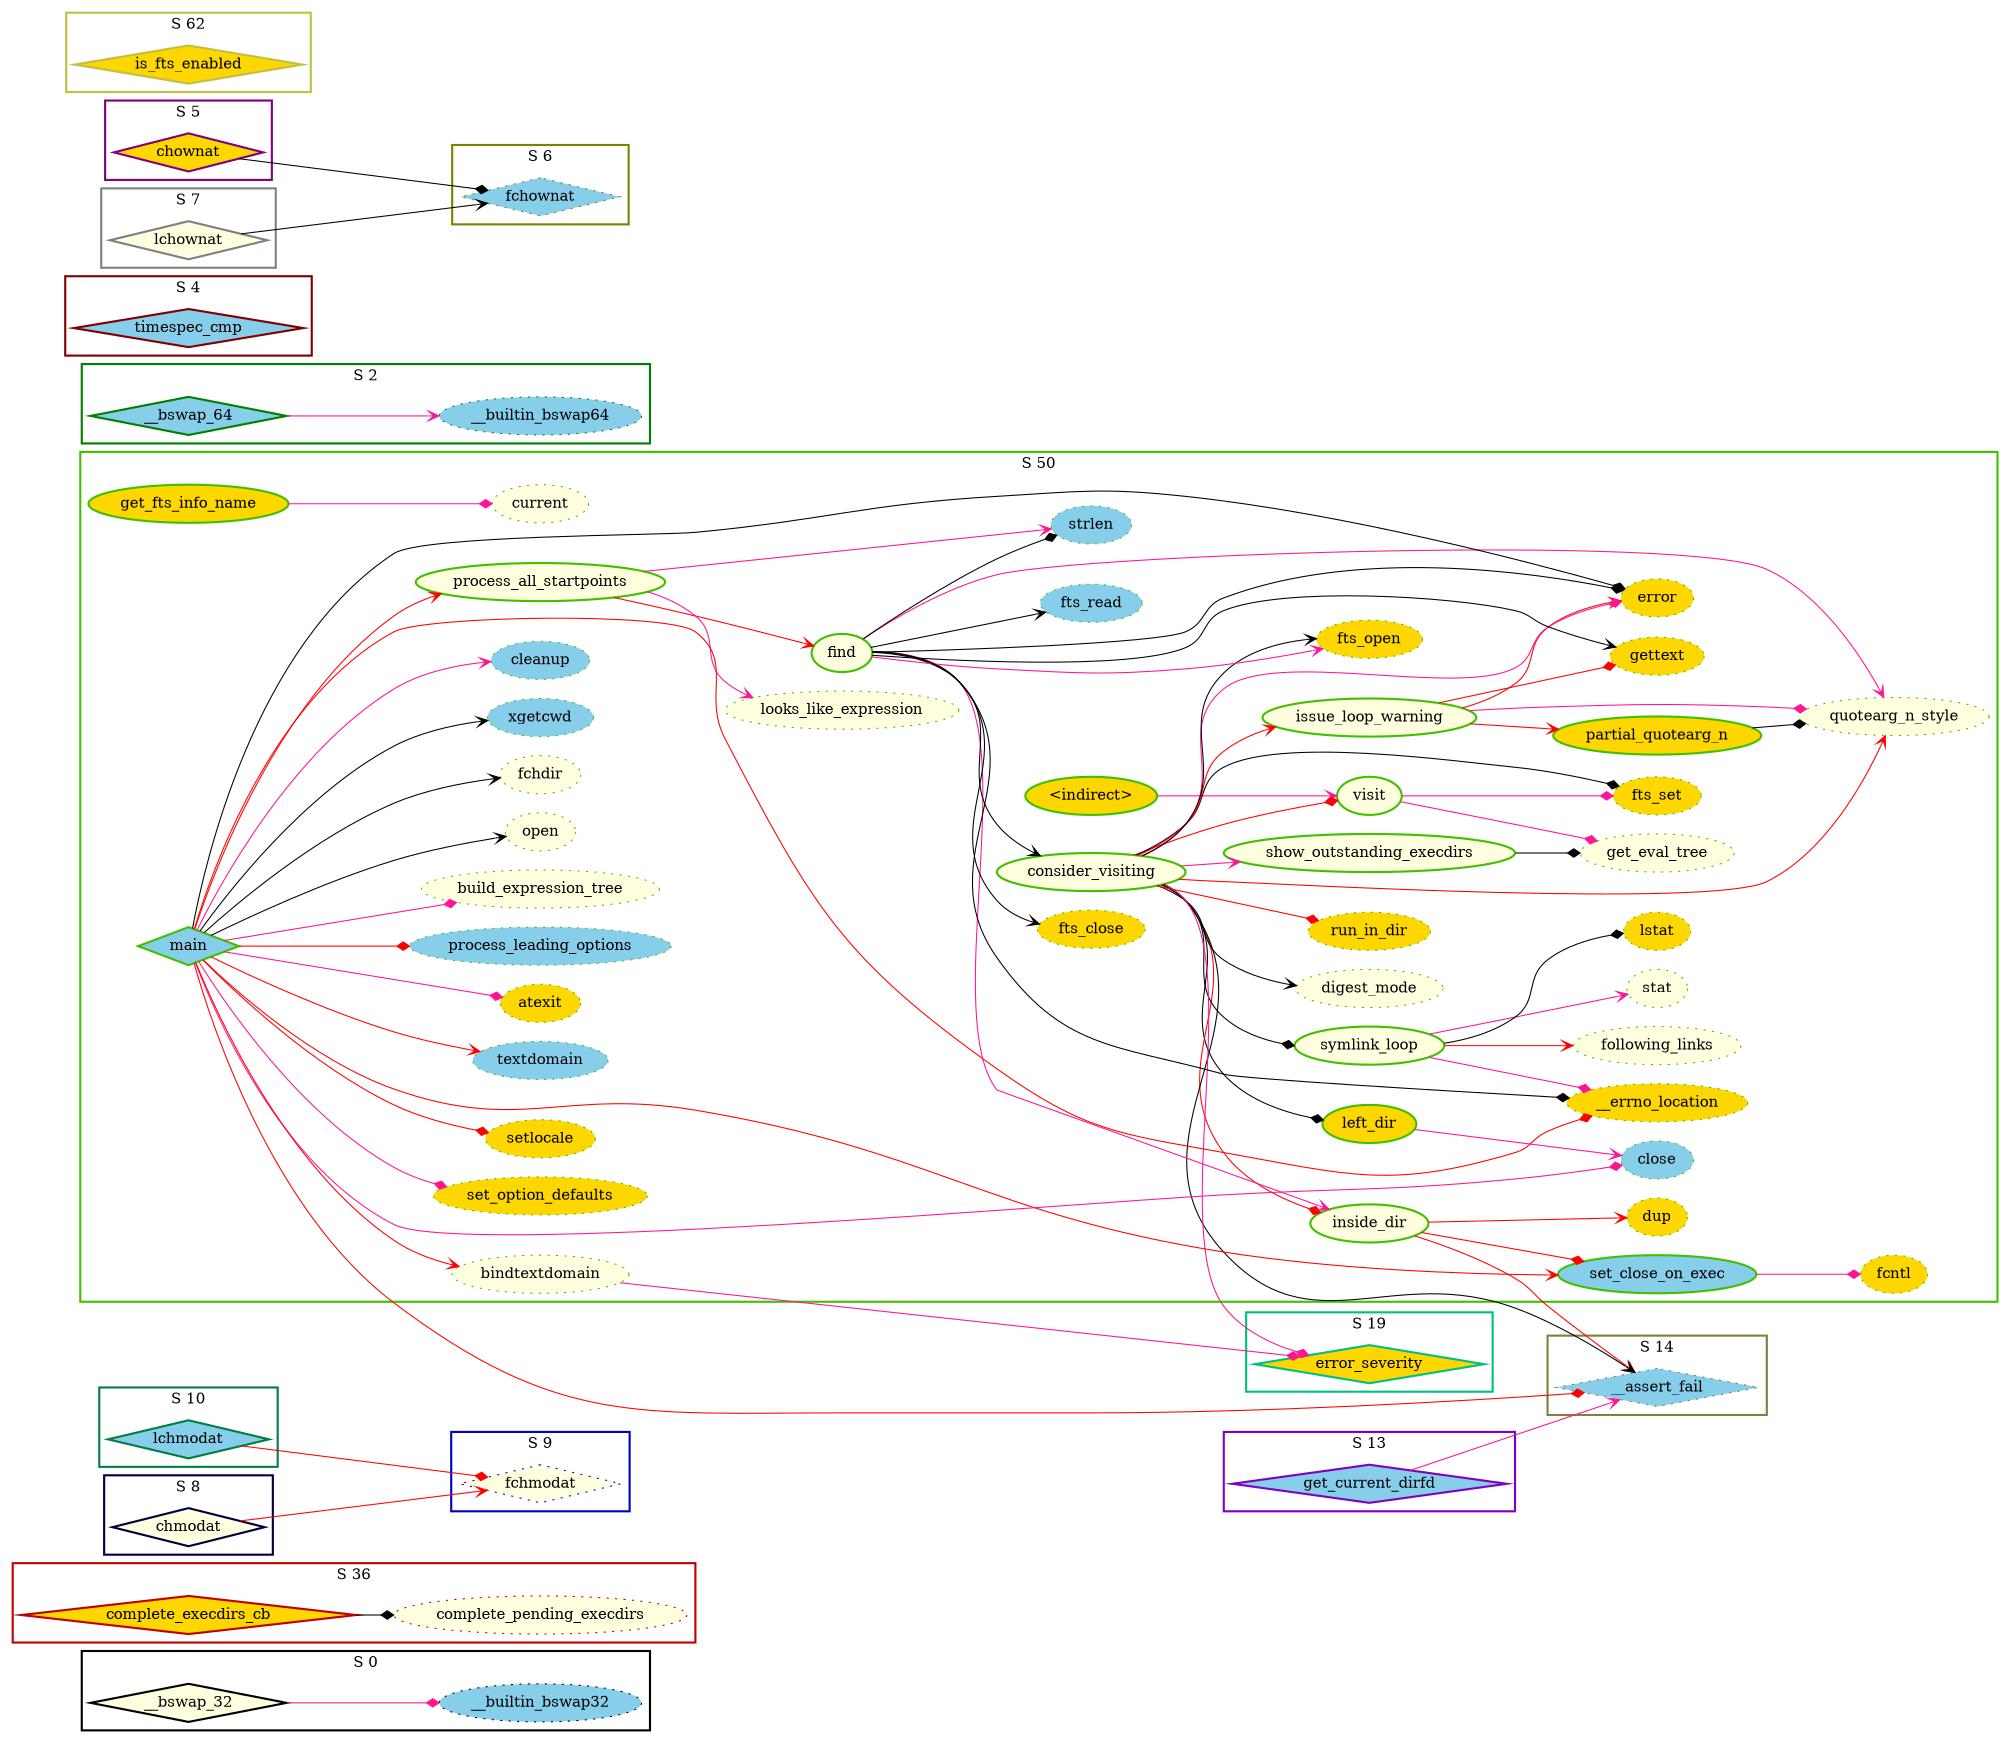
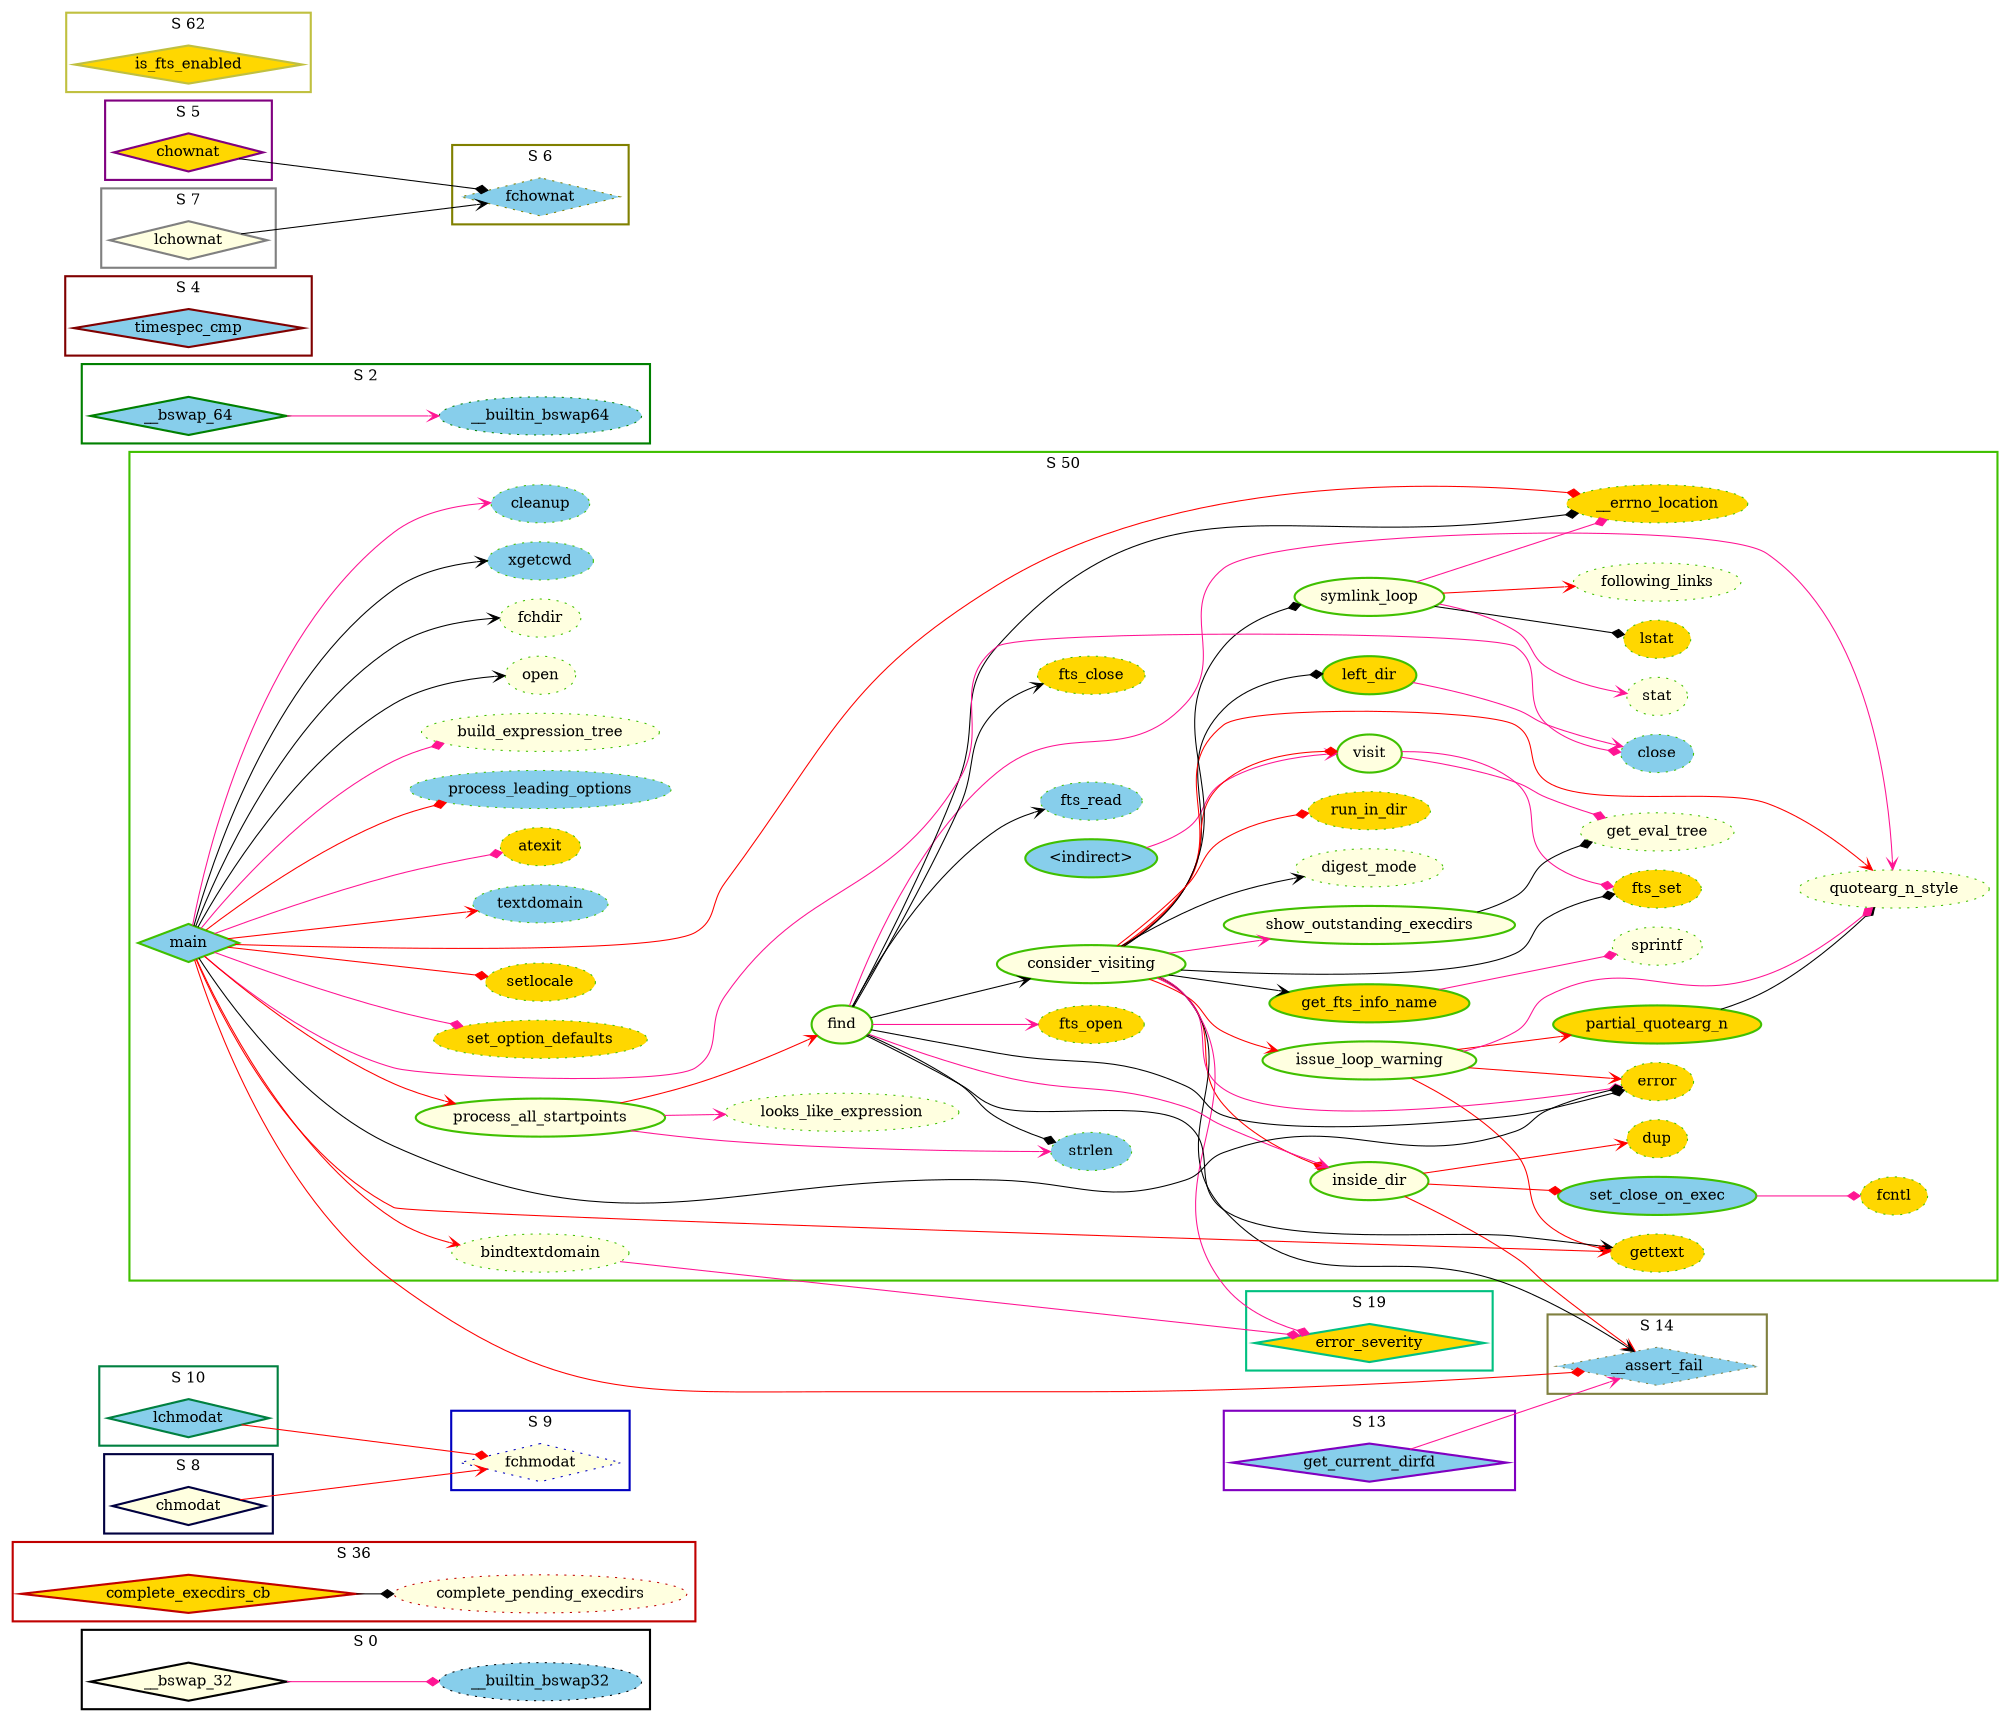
node "current": label "current" -> "sprintf"
edge "consider_visiting" -> "fts_open": now "consider_visiting" -> "get_fts_info_name"
node "<indirect>": fillcolor gold -> skyblue
edge "main" -> "set_close_on_exec": now "main" -> "gettext"
